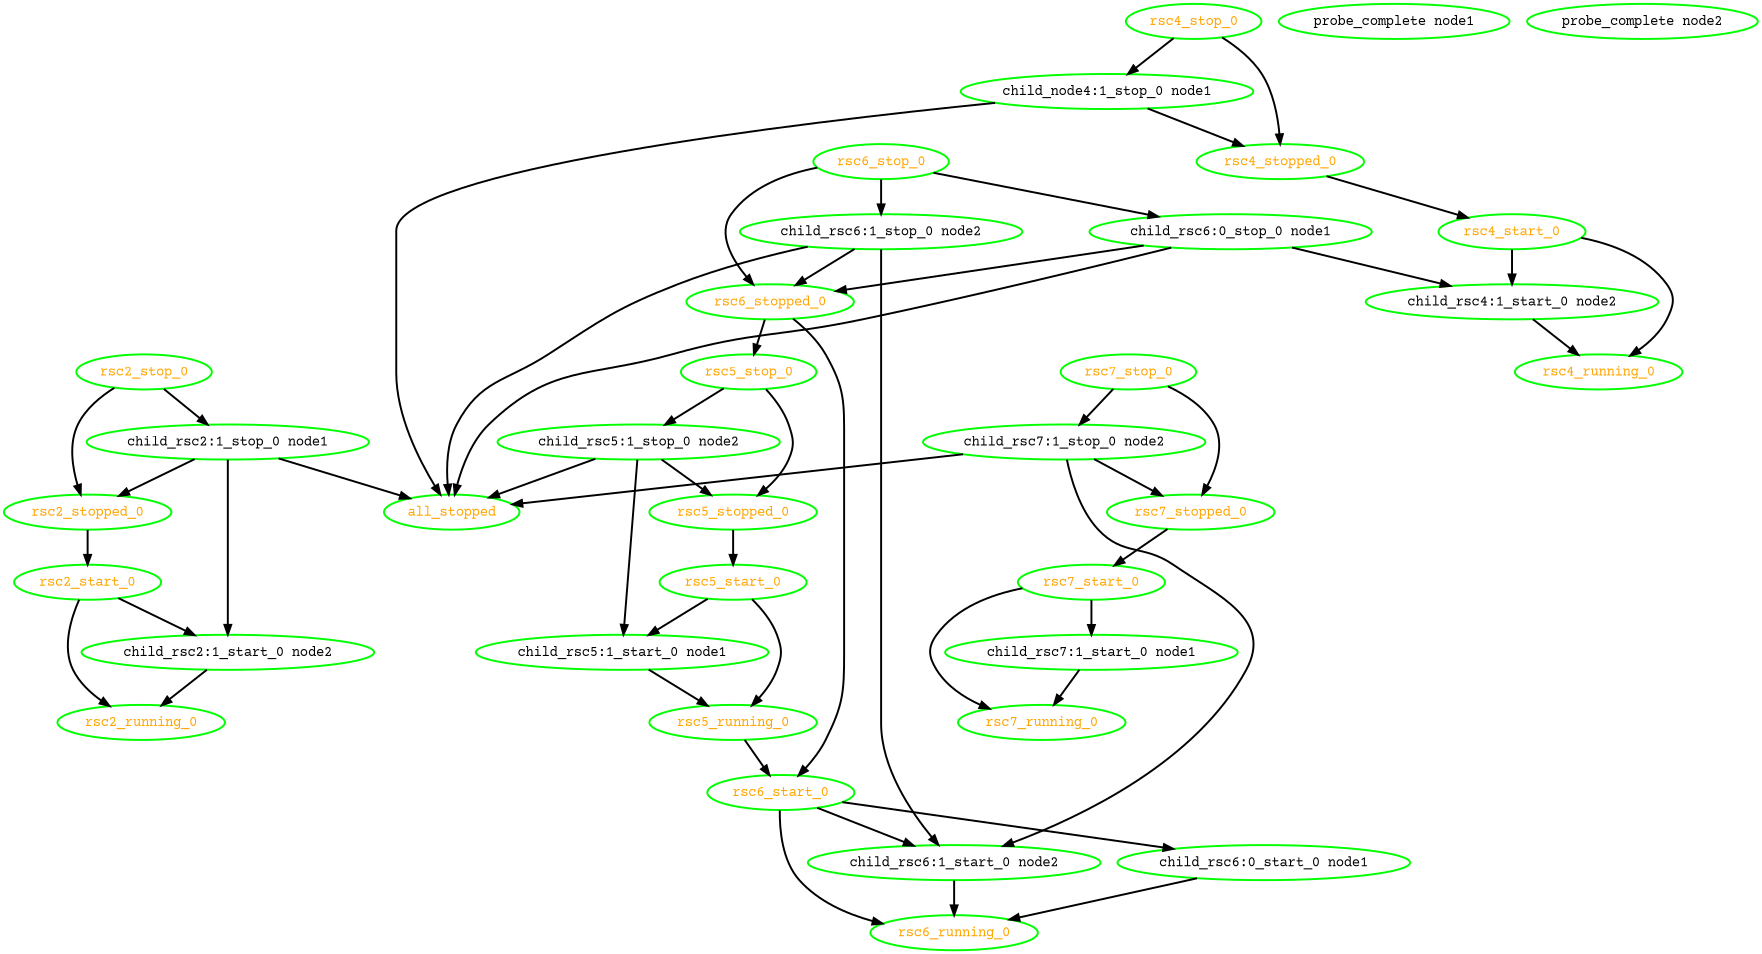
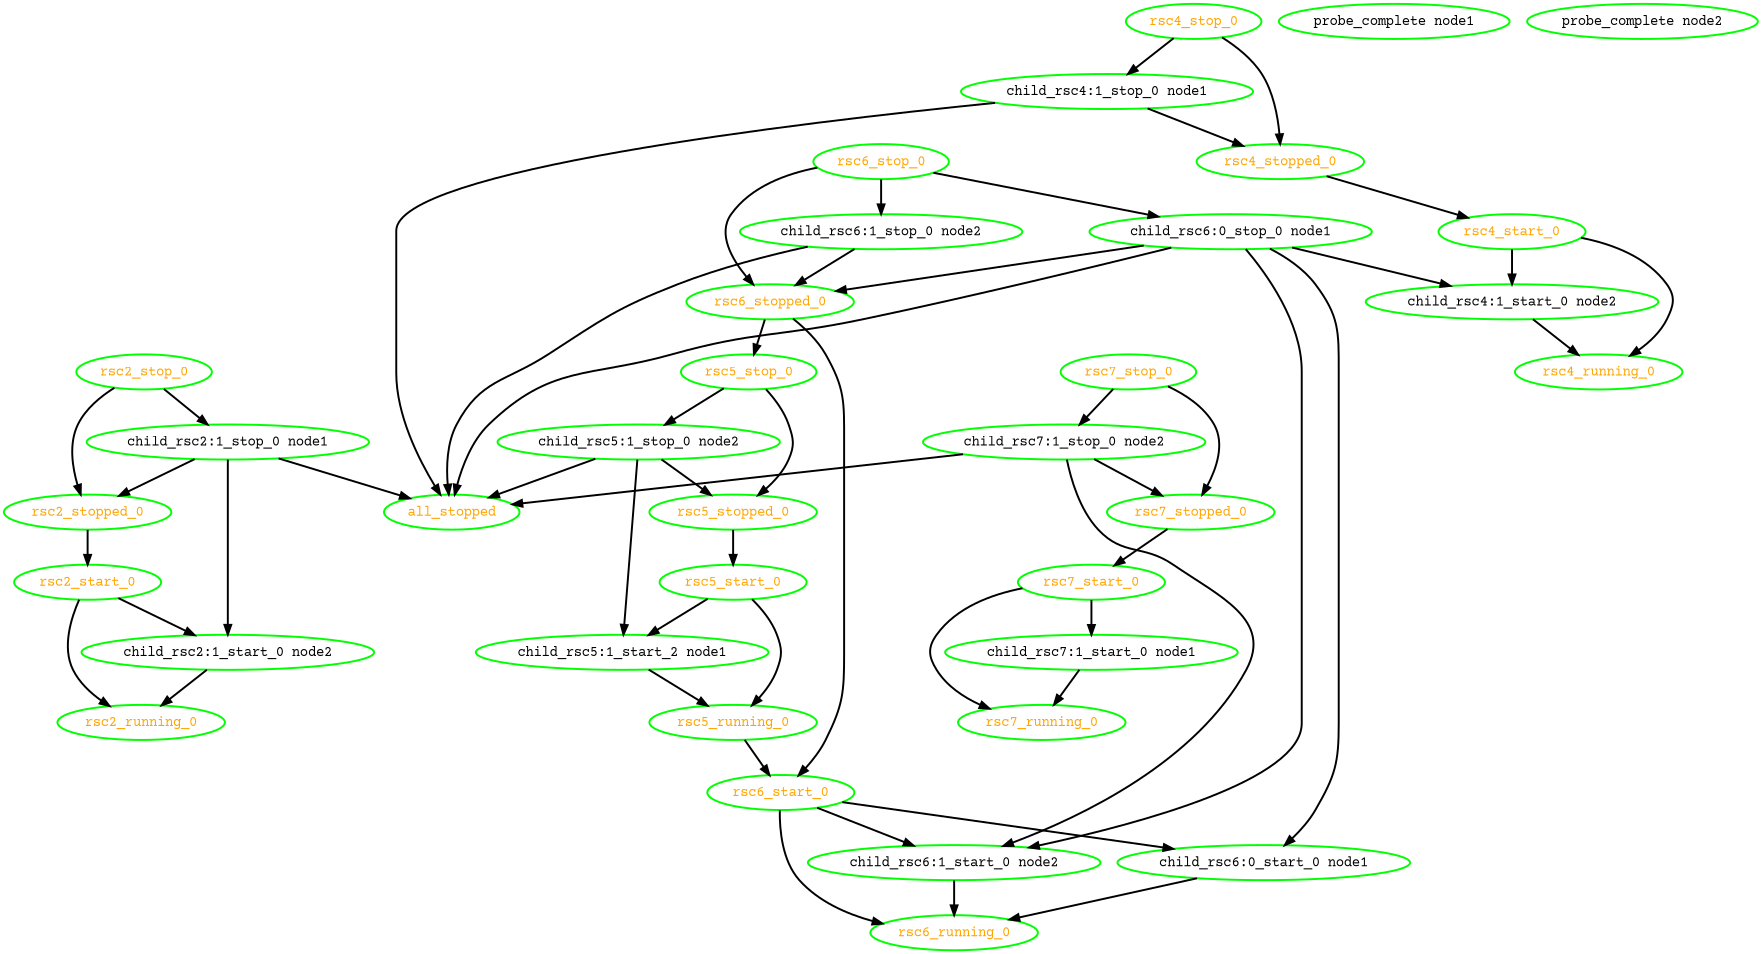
node "child_node4:1_stop_0 node1": label "child_node4:1_stop_0 node1" -> "child_rsc4:1_stop_0 node1"
edge "child_rsc6:0_stop_0 node1" -> "child_rsc6:0_start_0 node1": added
edge "child_rsc6:1_stop_0 node2" -> "child_rsc6:1_start_0 node2": now "child_rsc6:0_stop_0 node1" -> "child_rsc6:1_start_0 node2"
node "child_rsc5:1_start_0 node1": label "child_rsc5:1_start_0 node1" -> "child_rsc5:1_start_2 node1"
